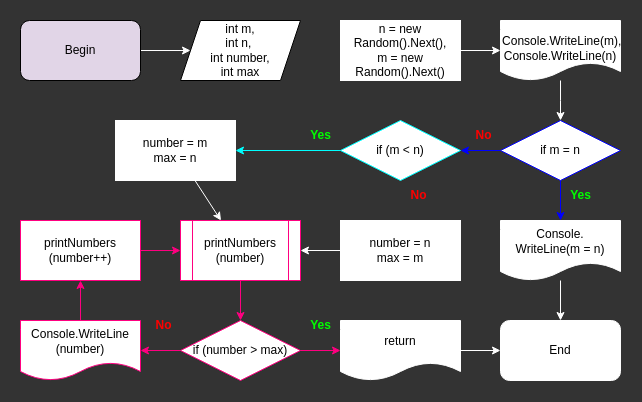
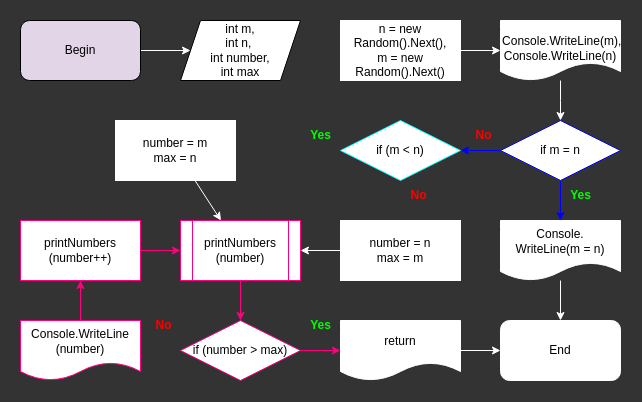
edge "if (m < n)" -> "number = m max = n": removed
edge "if (number > max)" -> "Console.WriteLine (number)": removed
